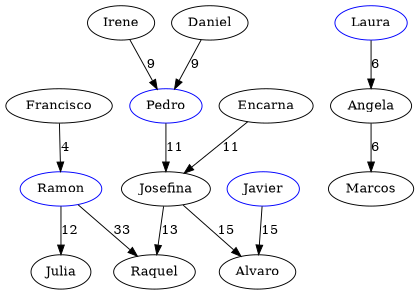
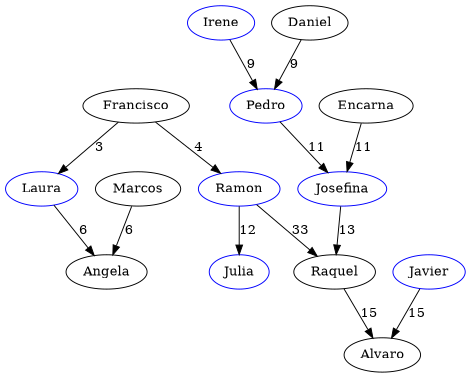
node "Irene": color black -> blue
edge "Angela" -> "Marcos": reversed
edge "Francisco" -> "Laura": added, label "3"
node "Josefina": color black -> blue
edge "Josefina" -> "Alvaro": now "Raquel" -> "Alvaro"
node "Julia": color black -> blue
